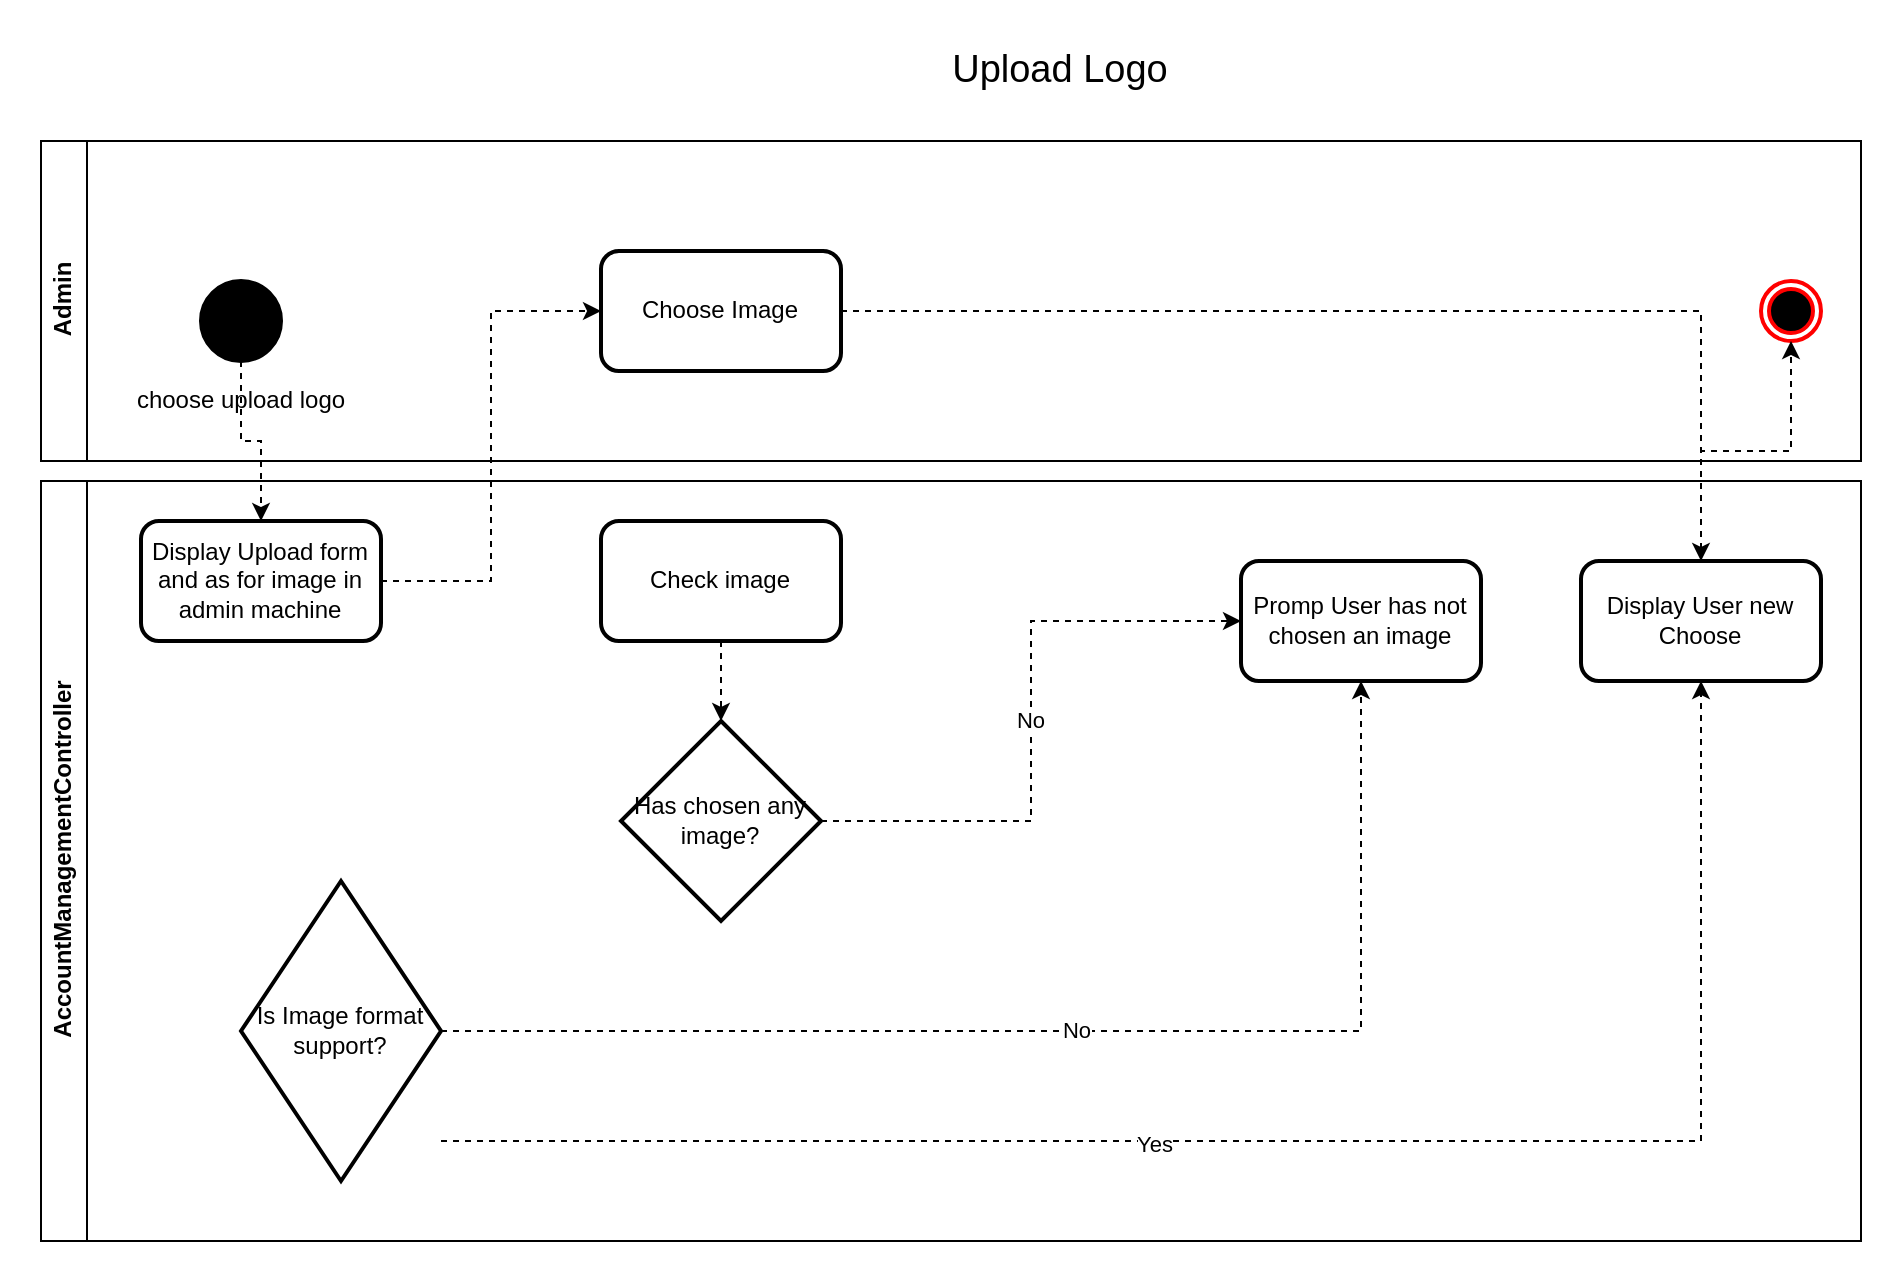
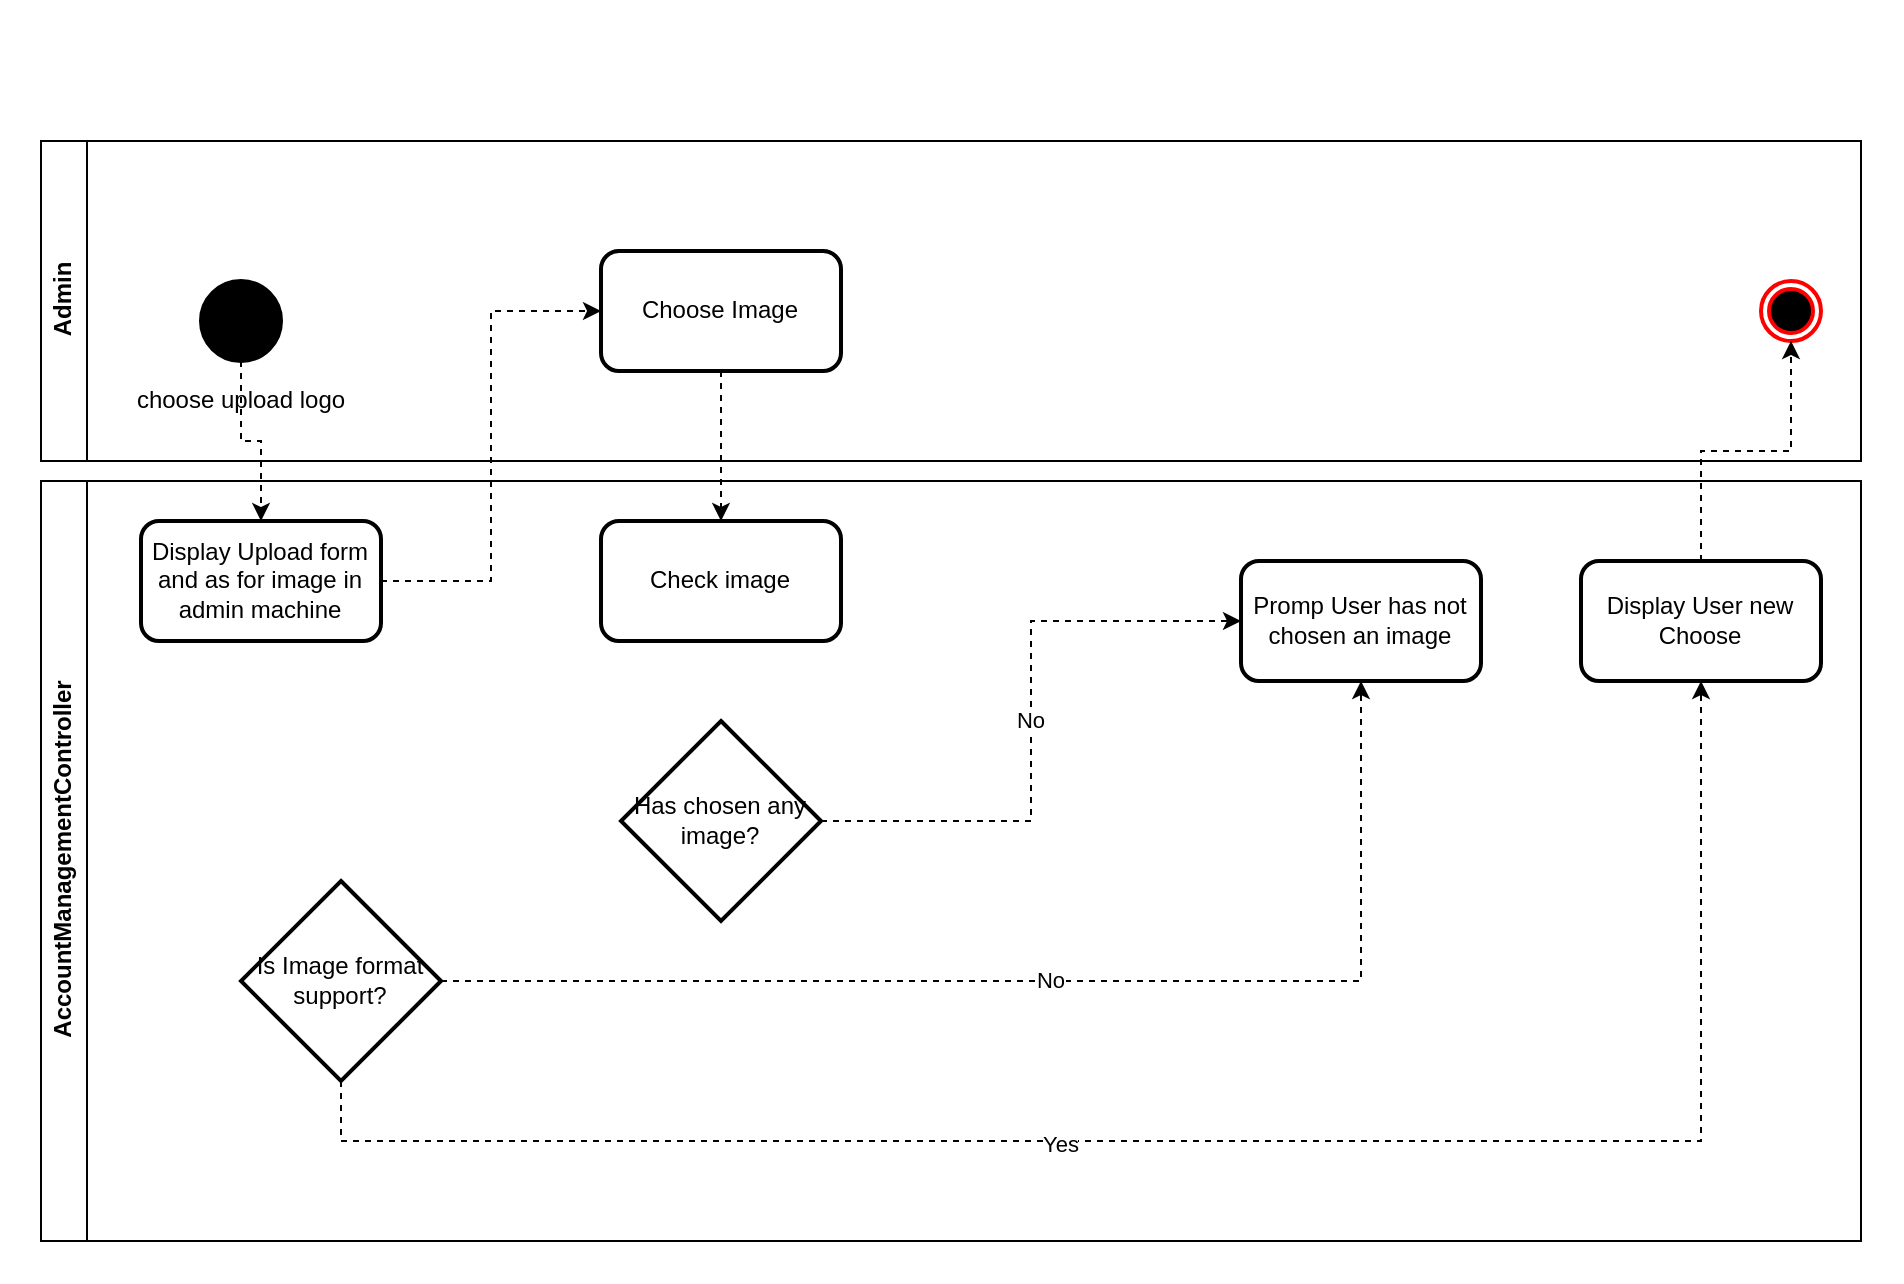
node "Upload Logo": removed
edge "Choose Image" -> "Display User new Choose": now "Choose Image" -> "Check image"
edge "Check image" -> "Has chosen any image?": removed
node "Is Image format support?": size 200x300 -> 200x200
